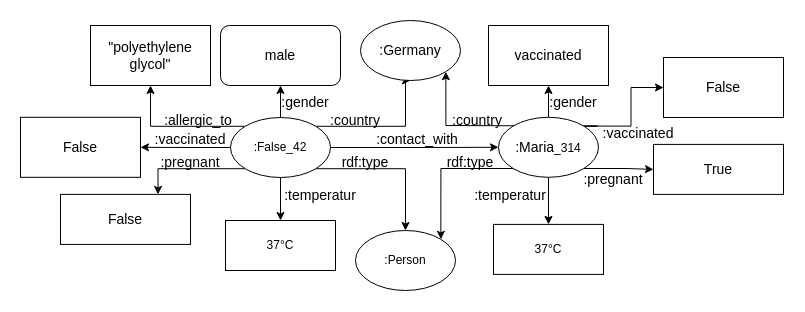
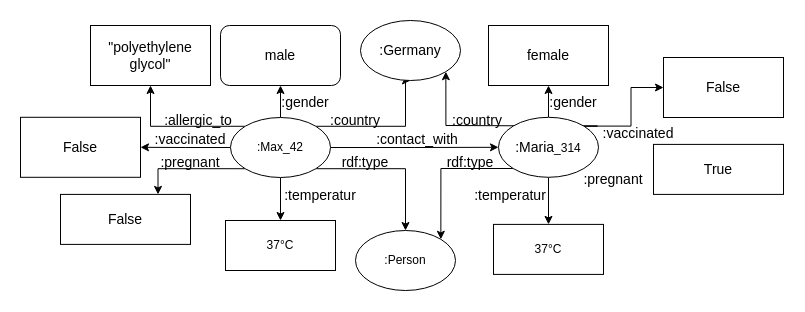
node "vaccinated": label "vaccinated" -> "female"
node ":False_42": label ":False_42" -> ":Max_42"
edge ":Maria_314" -> "True": removed
